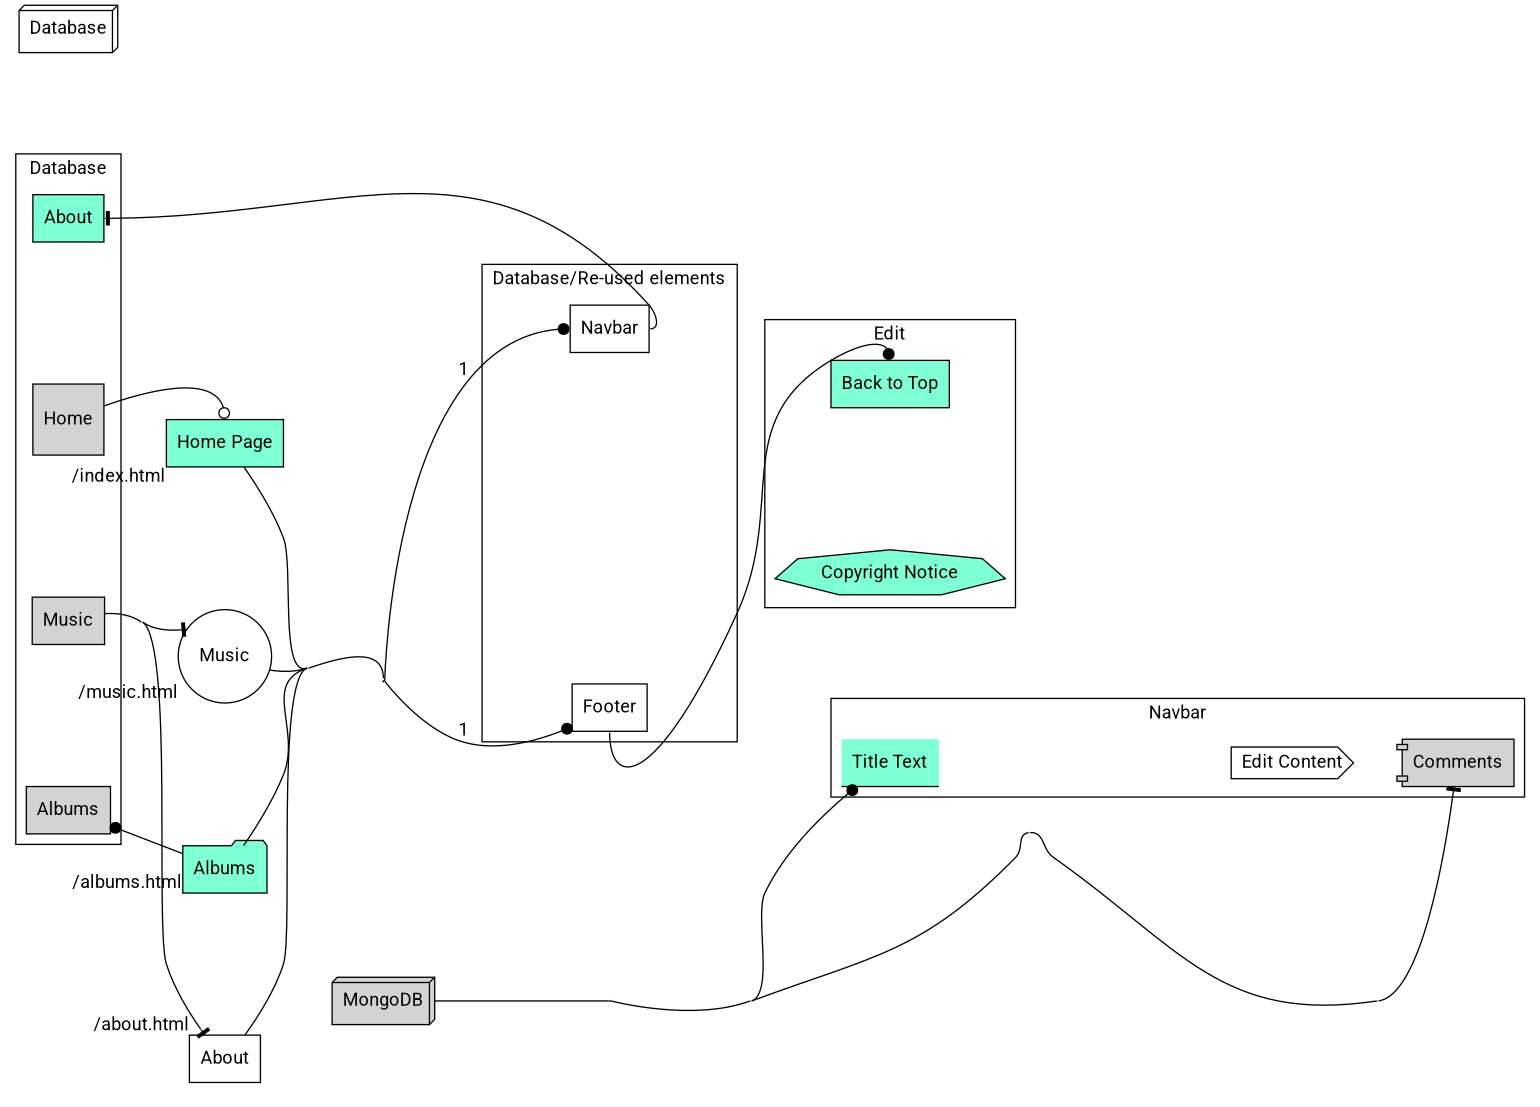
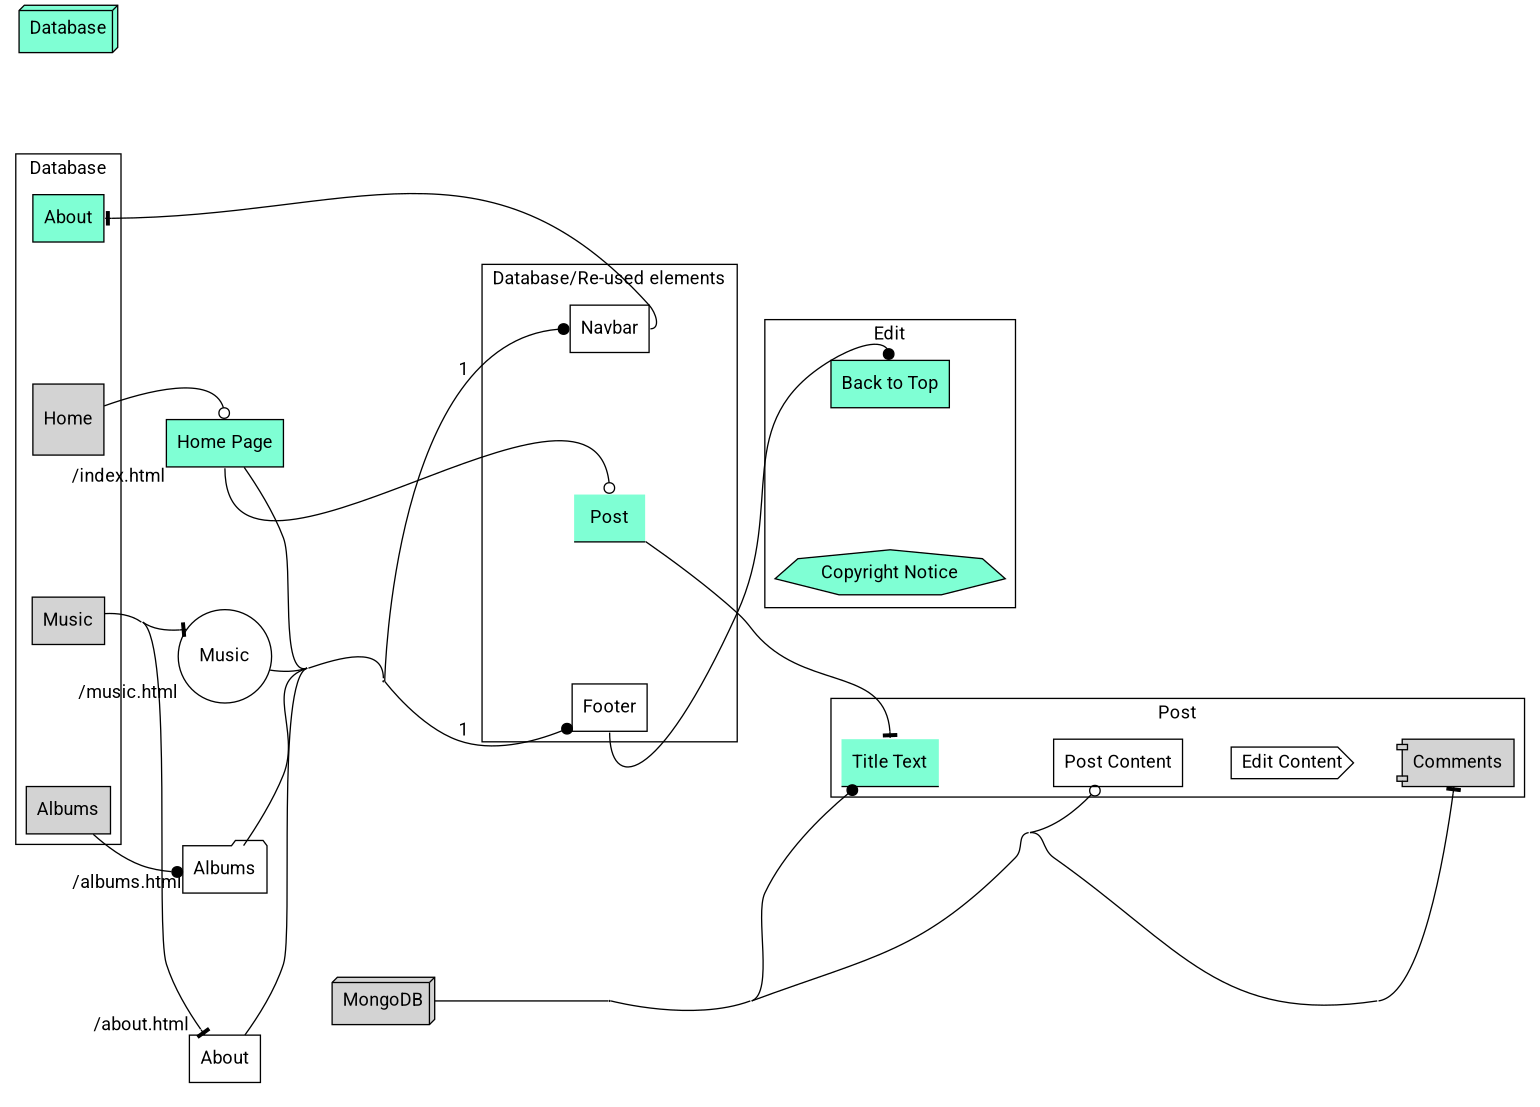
node "Database": fillcolor white -> aquamarine
node "Post": added
cluster "Navbar": label "Navbar" -> "Post"
node "Post Content": added
edge "Albums /albums.html" -> "Albums": reversed
node "Albums /albums.html": fillcolor aquamarine -> white
